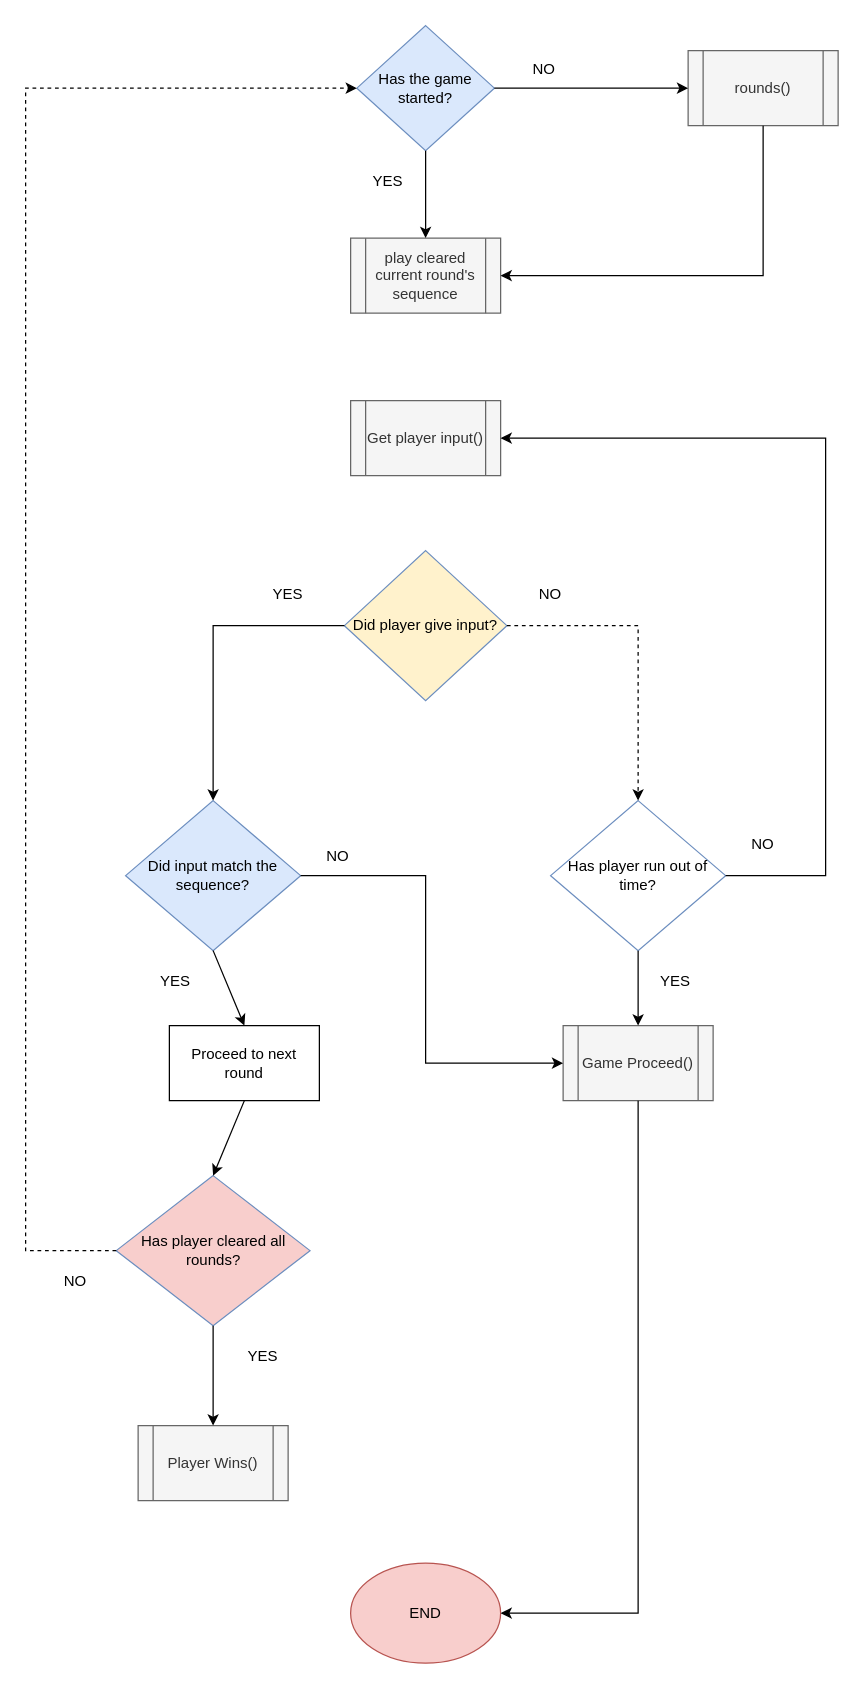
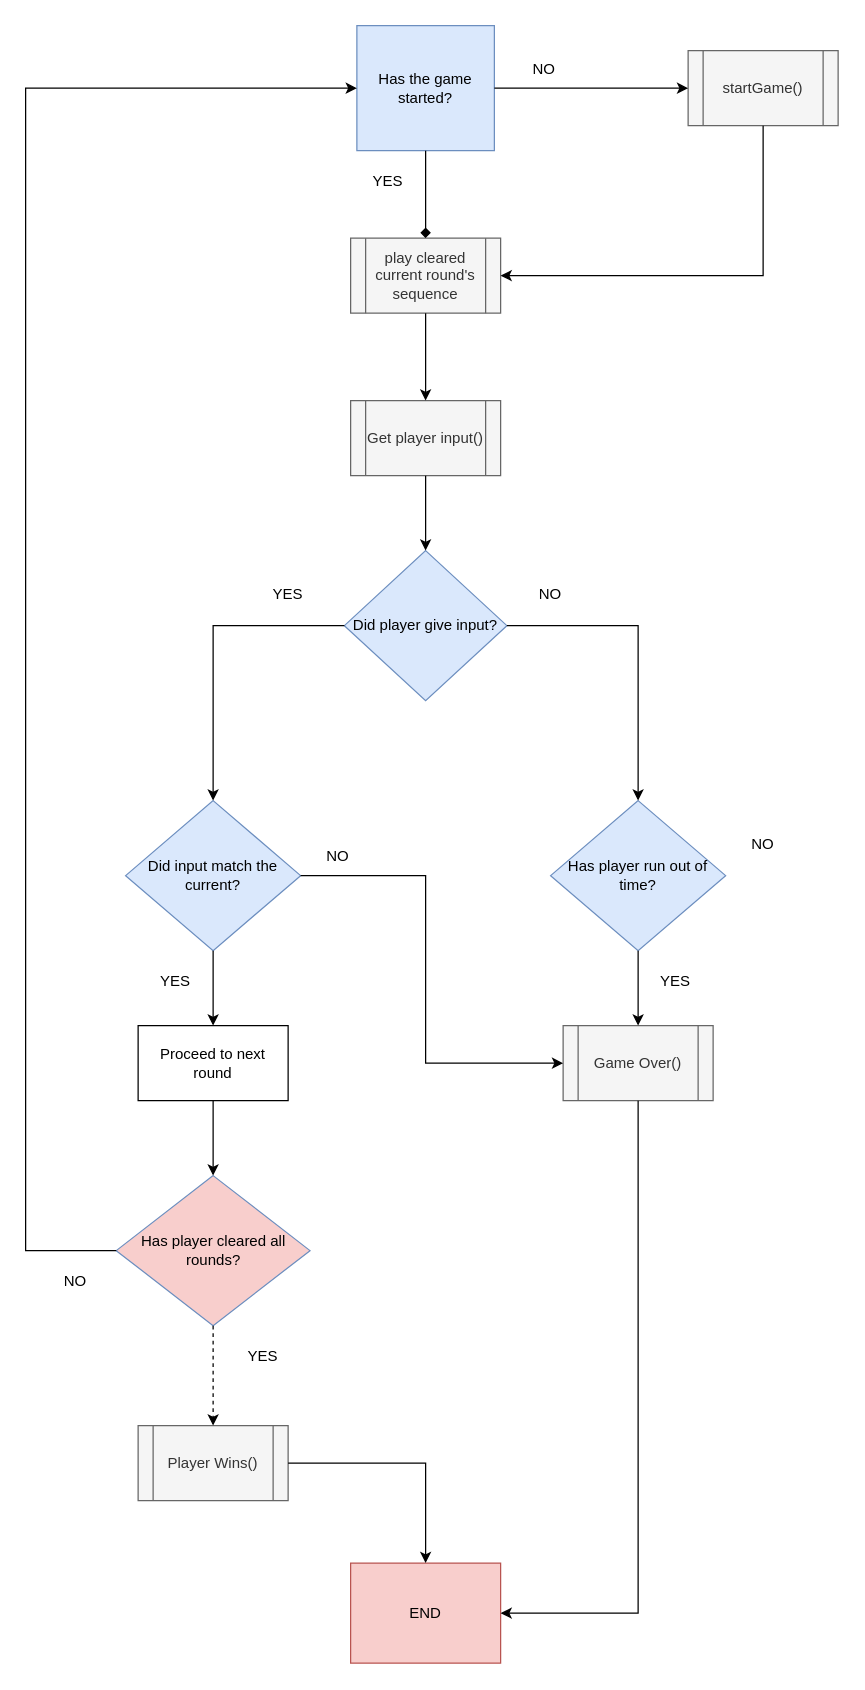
node "Has the game started?": shape diamond -> rectangle
node "rounds()": label "rounds()" -> "startGame()"
edge "Has the game started?" -> "play cleared current round's sequence": arrowhead classic -> diamond
edge "play cleared current round's sequence" -> "Get player input()": added
edge "Get player input()" -> "Did player give input?": added
edge "Has player run out of time?" -> "Get player input()": removed
edge "Has player cleared all rounds?" -> "Has the game started?": style dashed -> solid
node "Did player give input?": fillcolor #fff2cc -> #dae8fc
edge "Did player give input?" -> "Has player run out of time?": style dashed -> solid
node "Did input match the sequence?": label "Did input match the sequence?" -> "Did input match the current?"
node "Has player run out of time?": fillcolor #ffffff -> #dae8fc
node "Proceed to next round": moved (244, 1063) -> (213, 1063)
node "Game Proceed()": label "Game Proceed()" -> "Game Over()"
edge "Has player cleared all rounds?" -> "Player Wins()": style solid -> dashed
edge "Player Wins()" -> "END": added
node "END": shape ellipse -> rectangle
